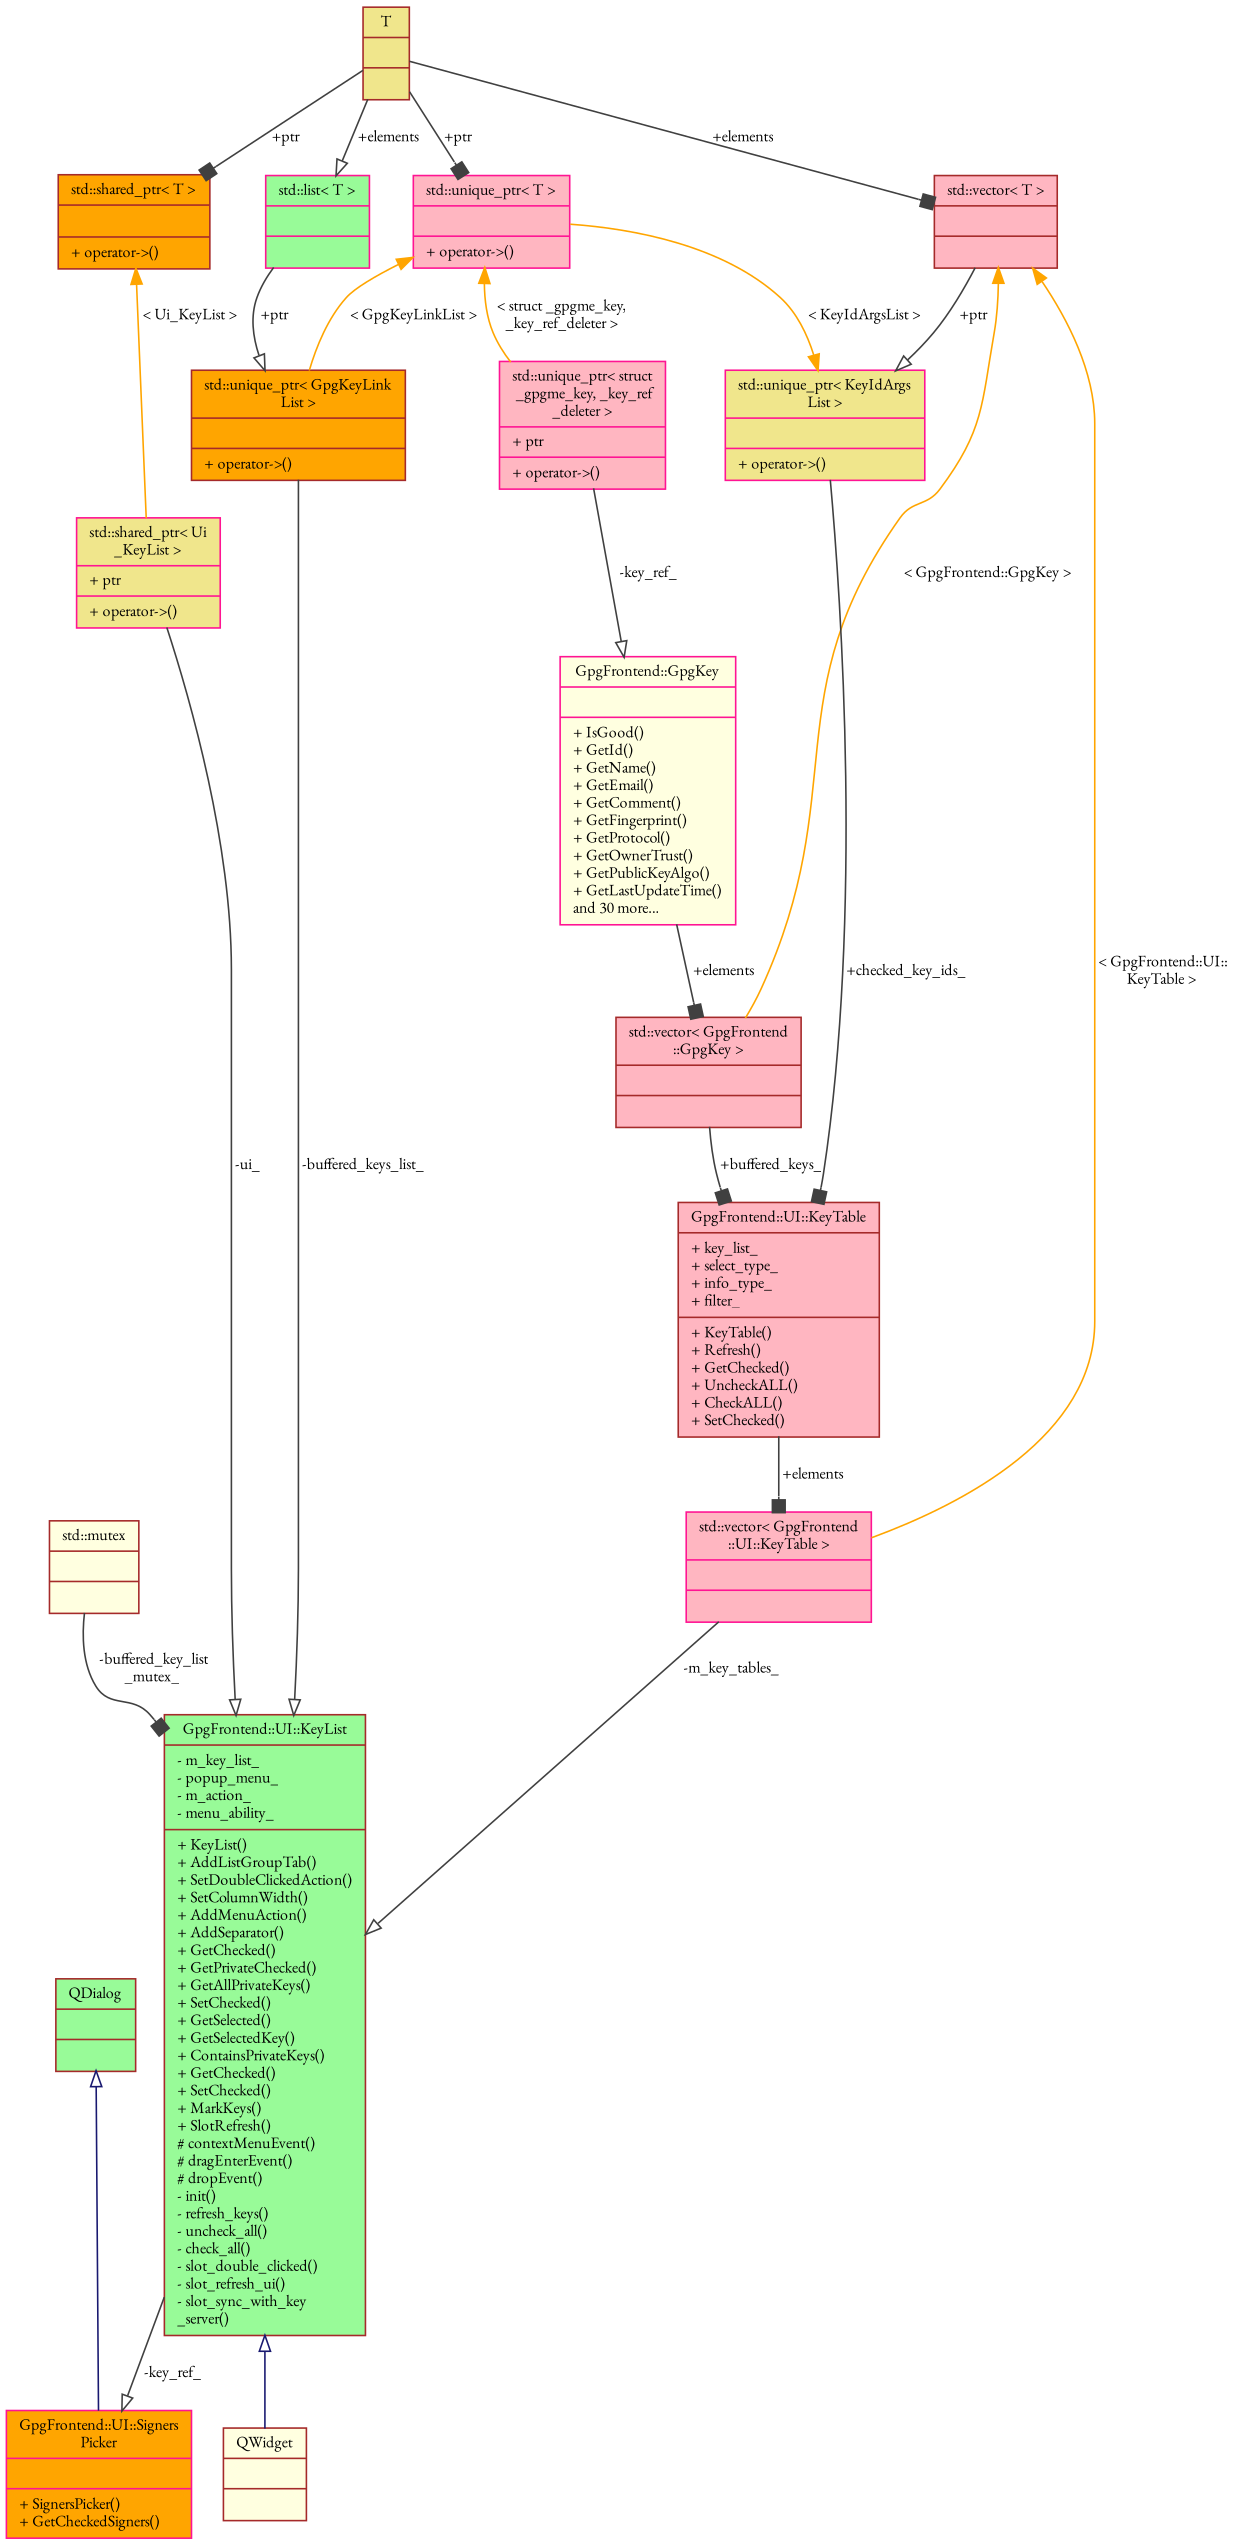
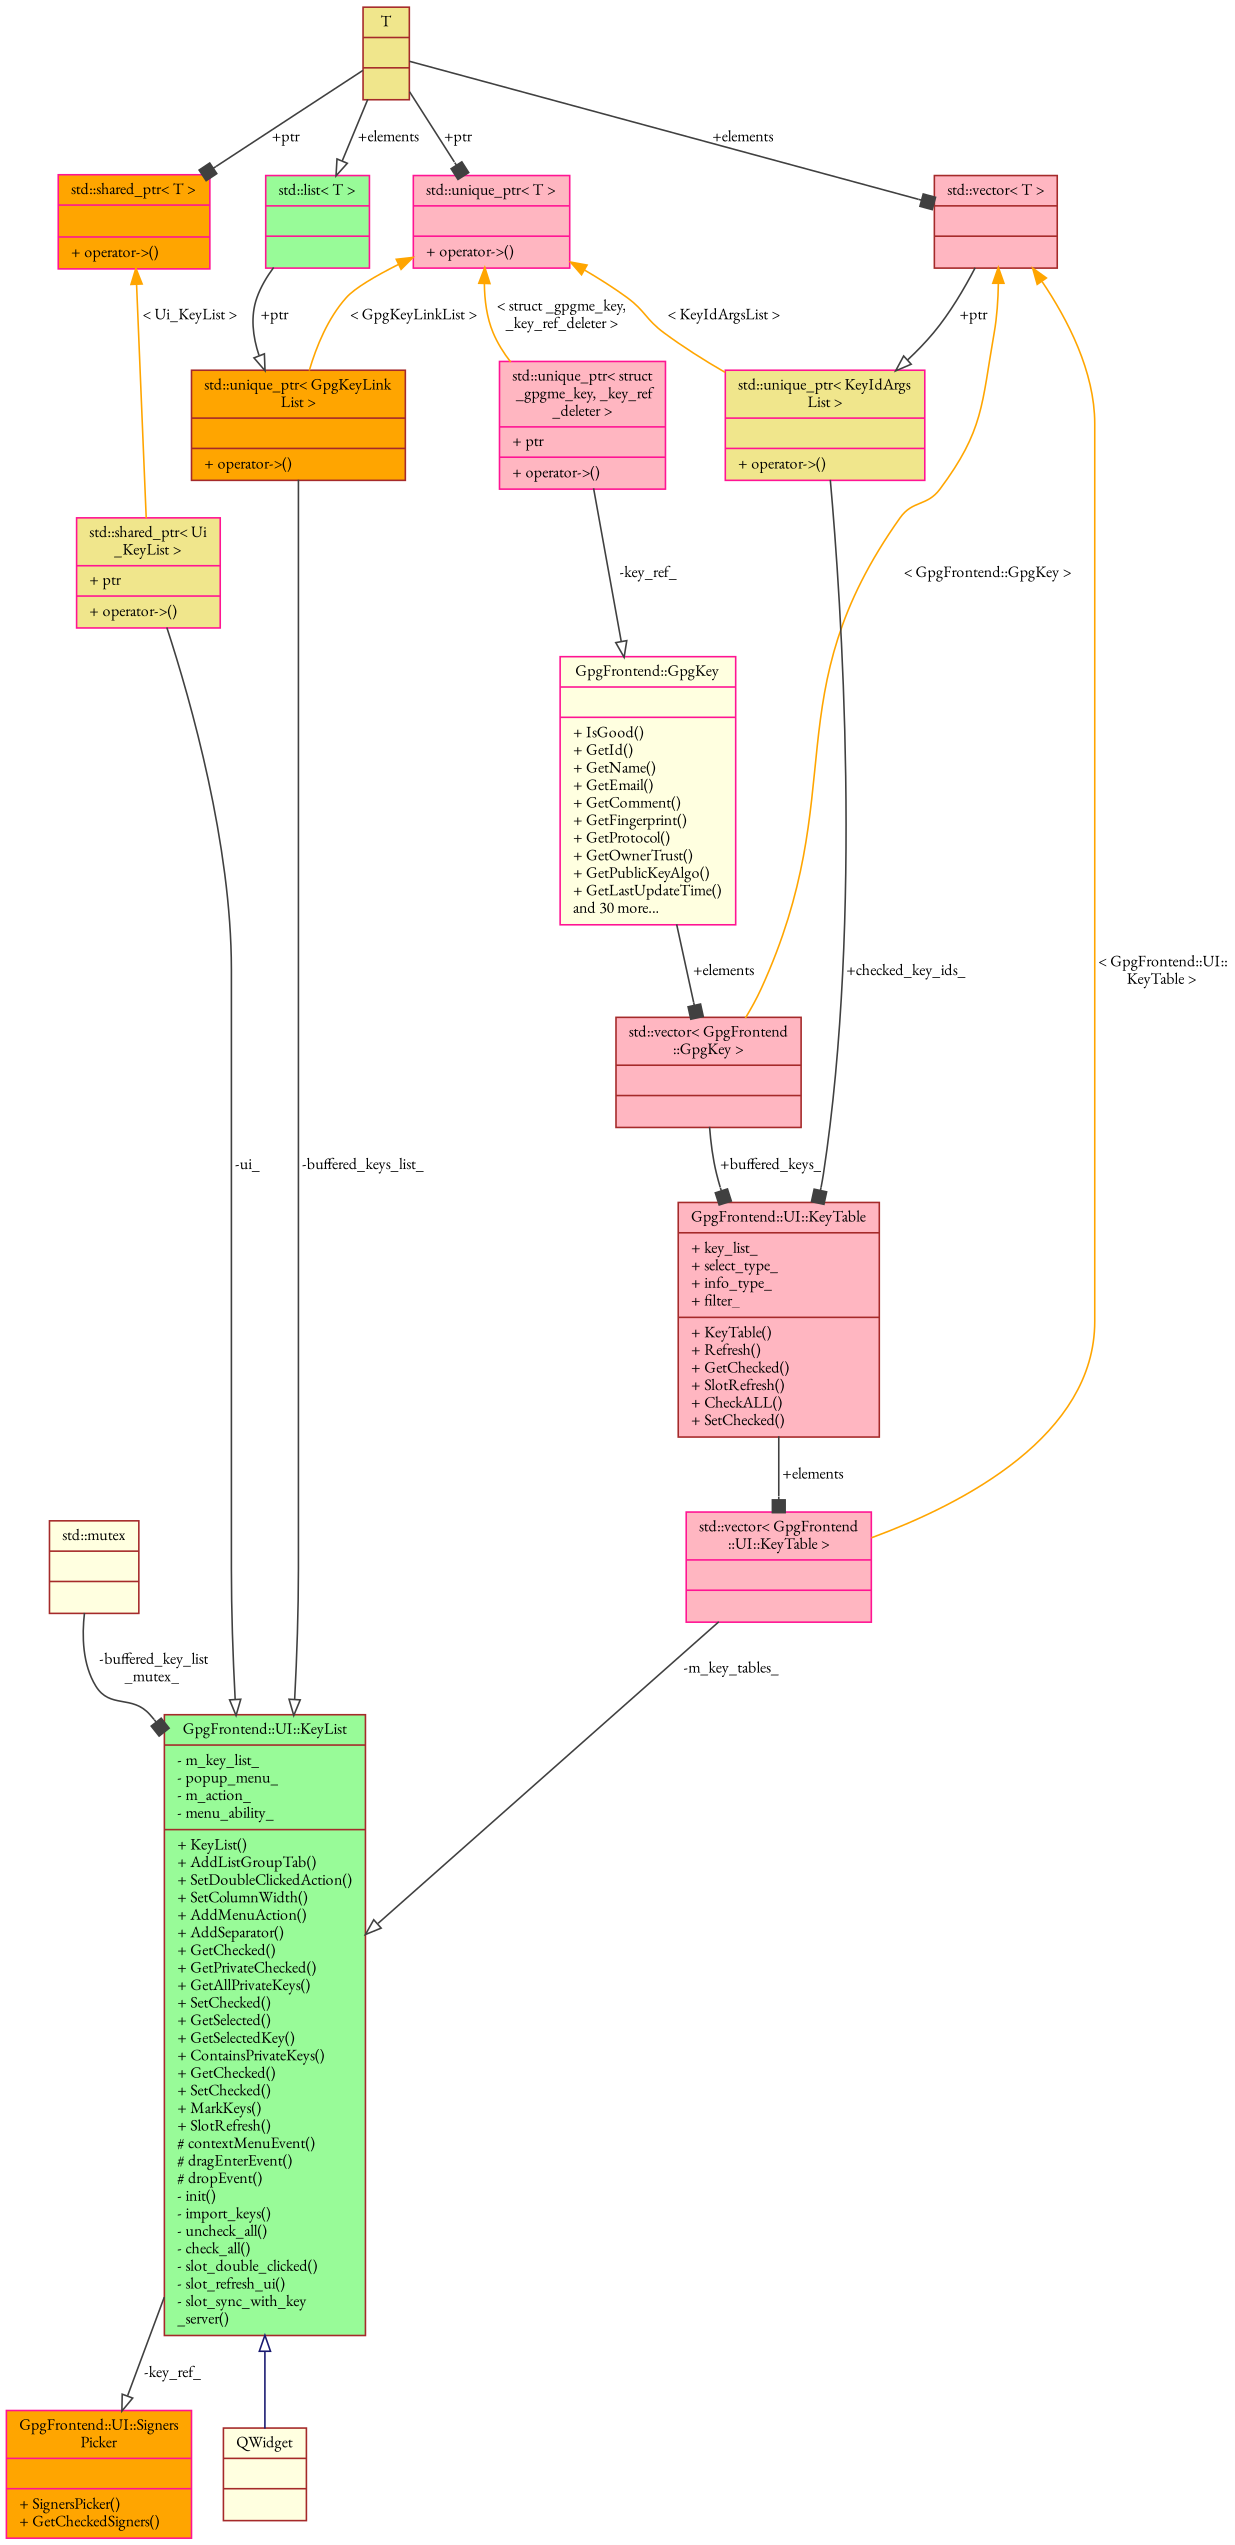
node "std::shared_ptr< T >": color brown -> deeppink
edge "std::unique_ptr< T >" -> "std::unique_ptr< KeyIdArgs": reversed
node "GpgFrontend::UI::KeyTable": text "+ UncheckALL()" -> "+ SlotRefresh()"
node "QDialog": removed
node "GpgFrontend::UI::KeyList": text "- refresh_keys()" -> "- import_keys()"
